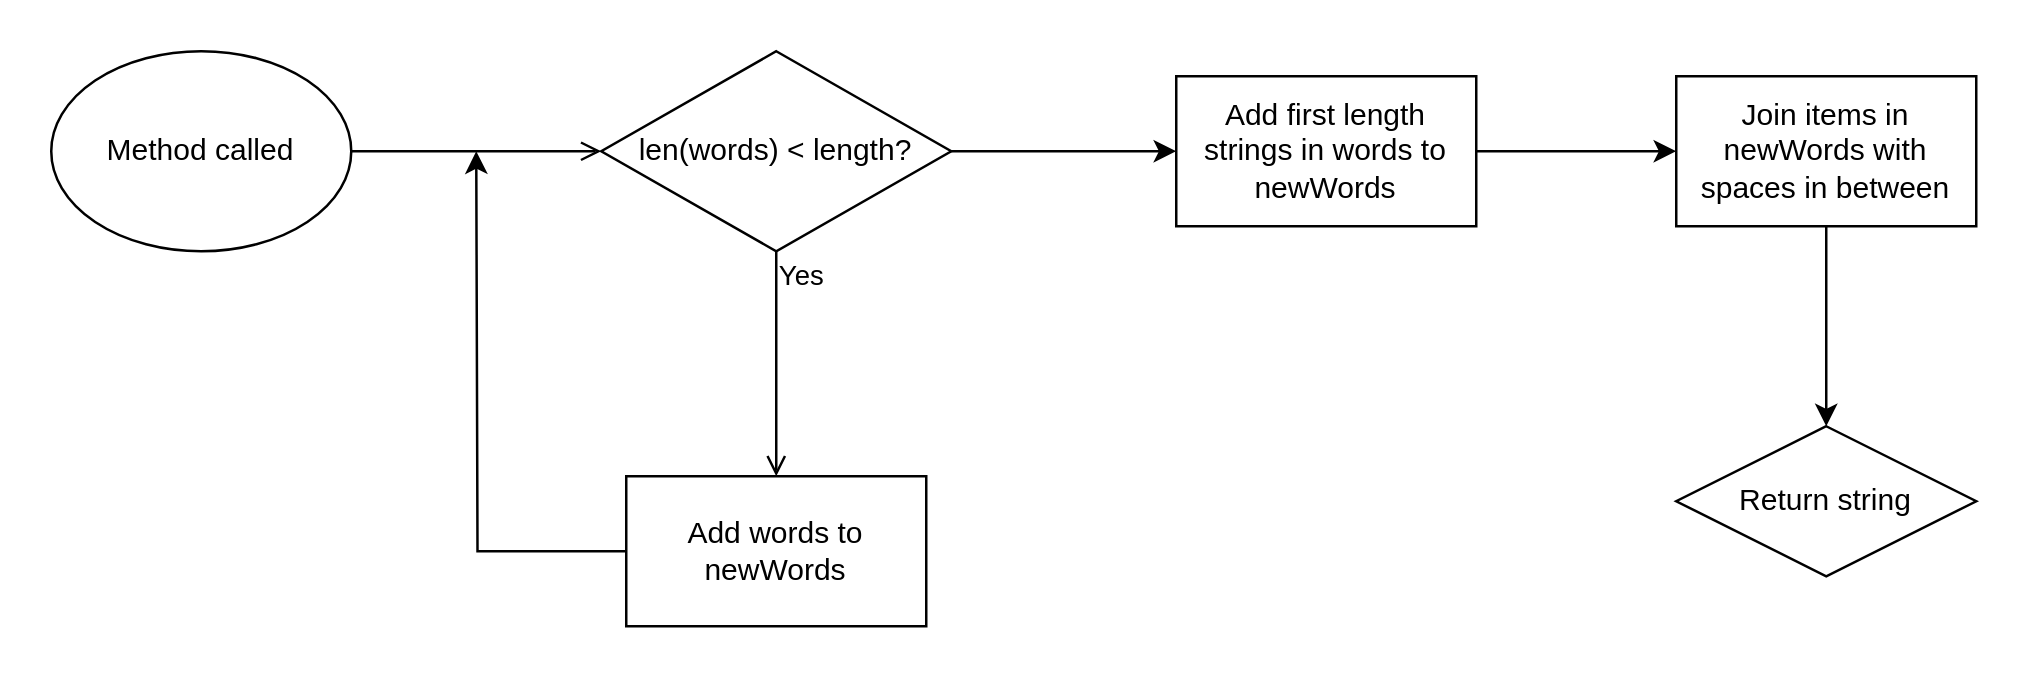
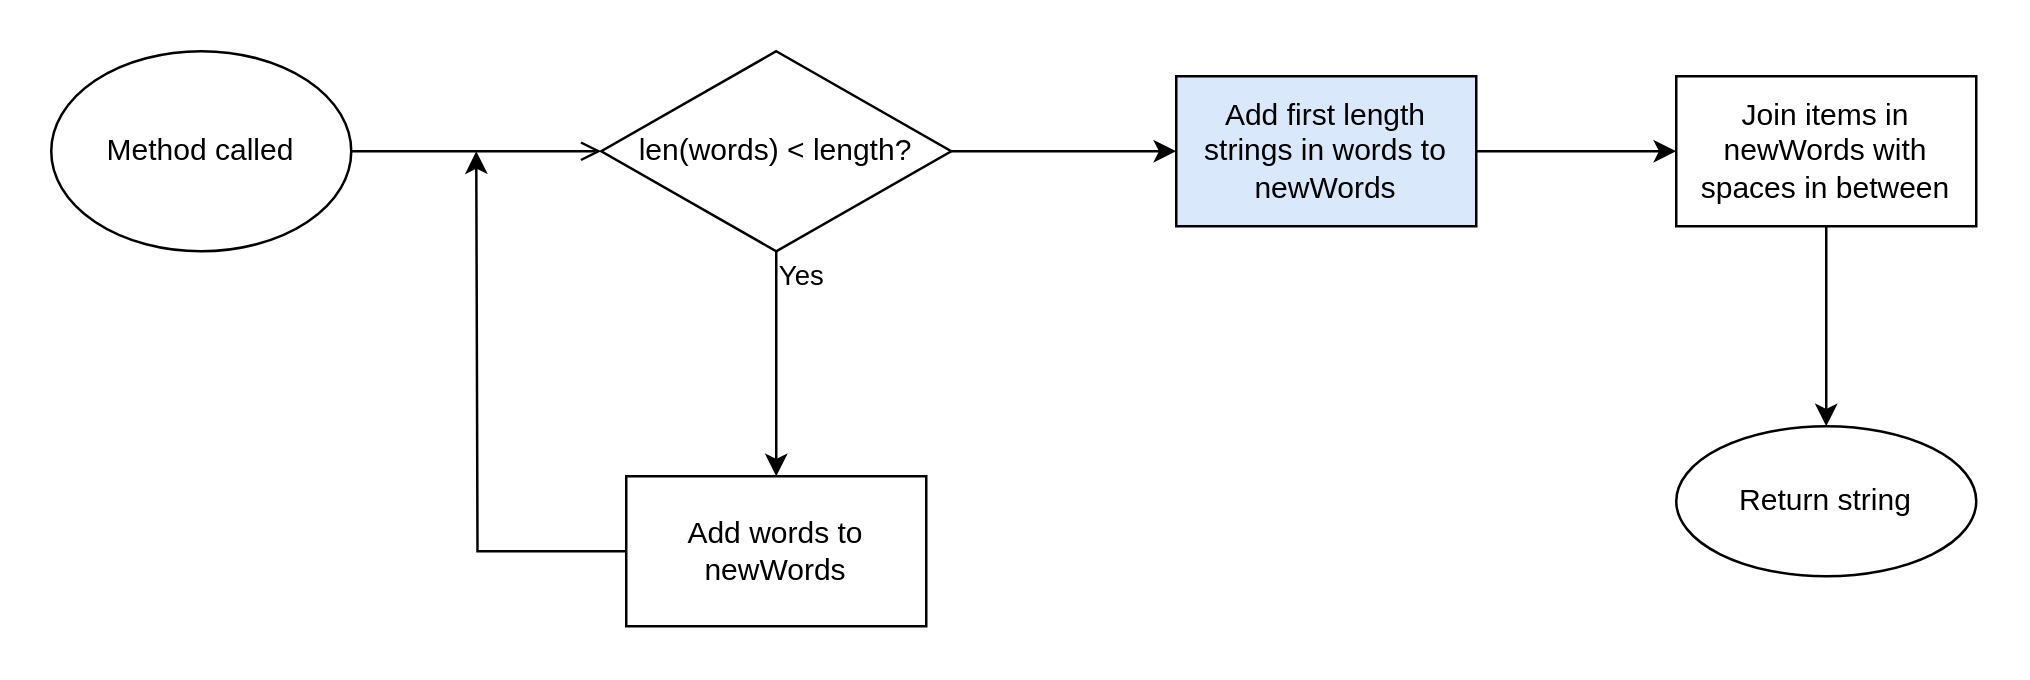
node "Add first length strings in words to newWords": fillcolor #ffffff -> #dae8fc
edge "len(words) < length?" -> "Add words to newWords": arrowhead open -> classic
node "Return string": shape diamond -> ellipse
